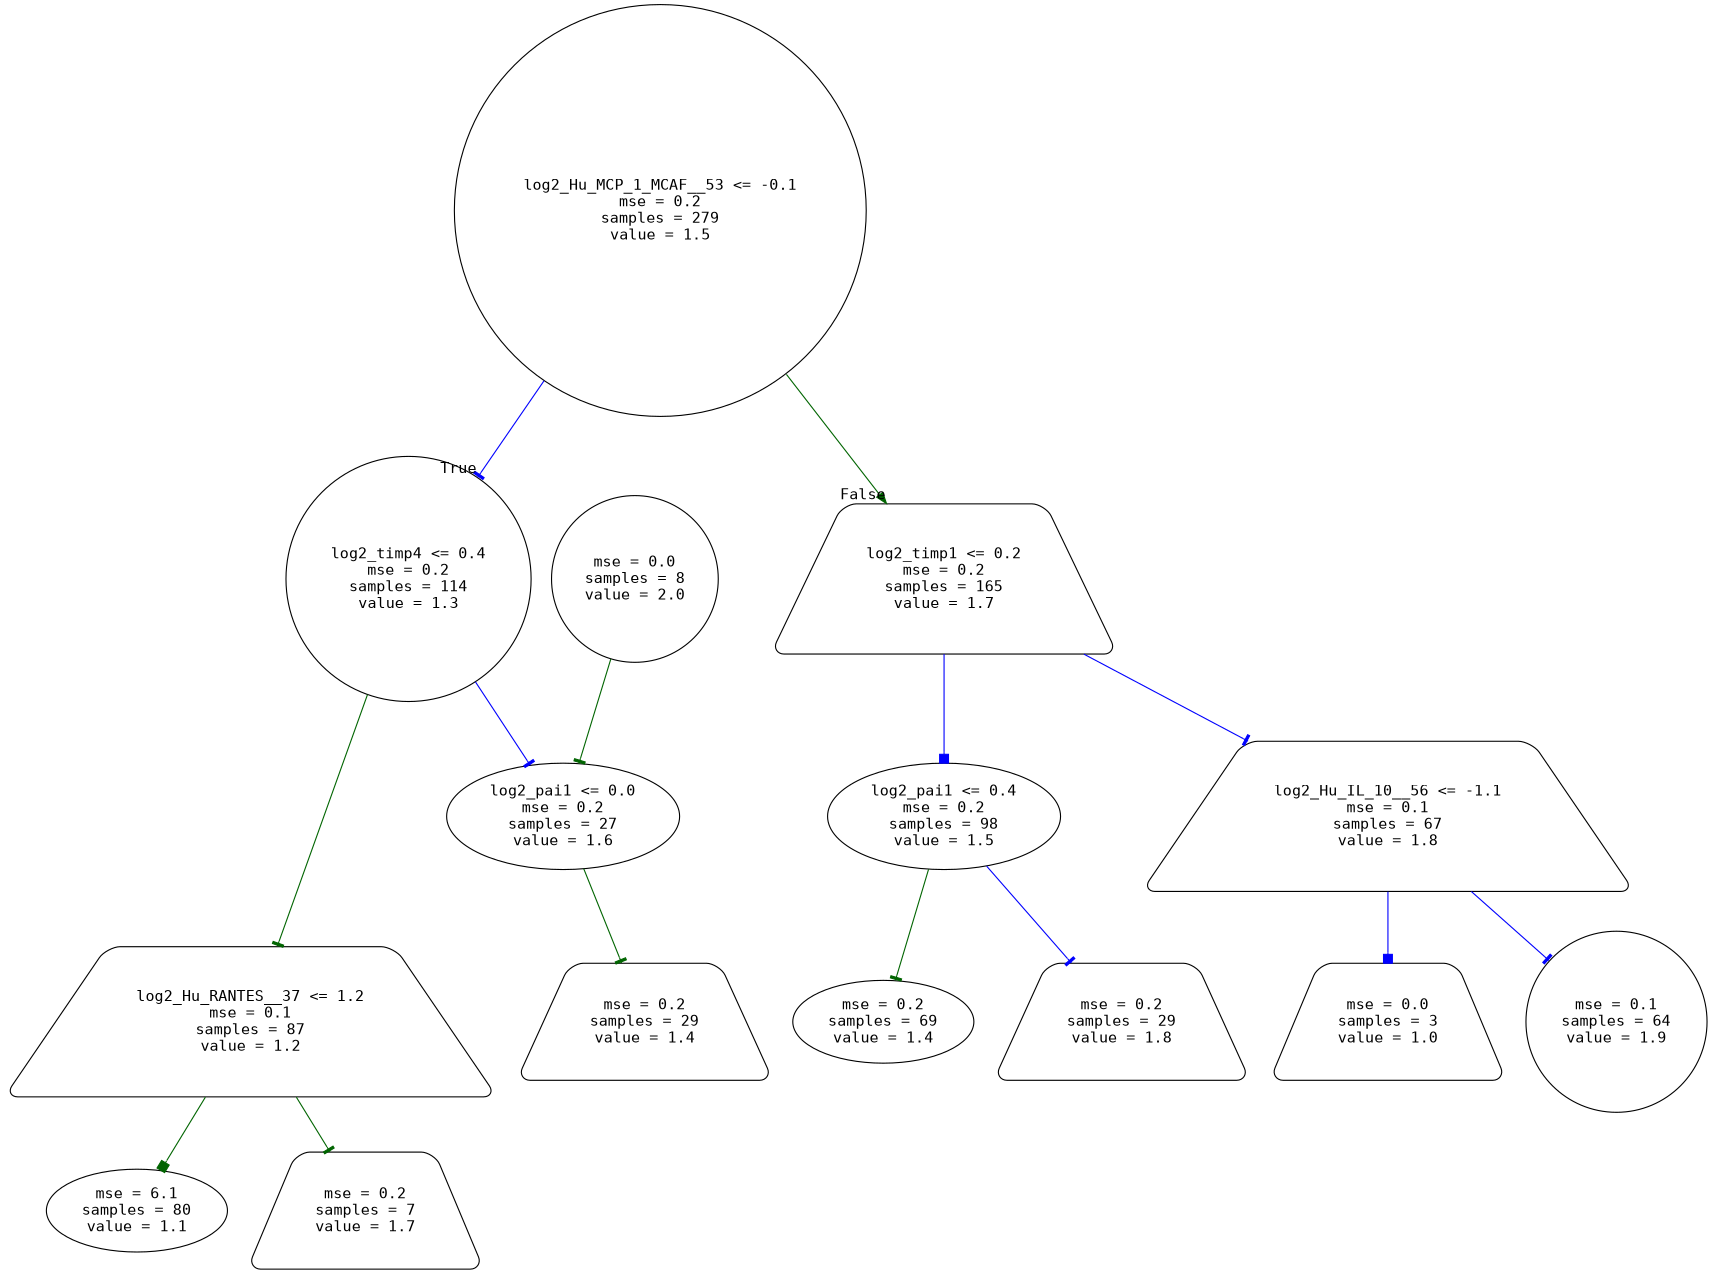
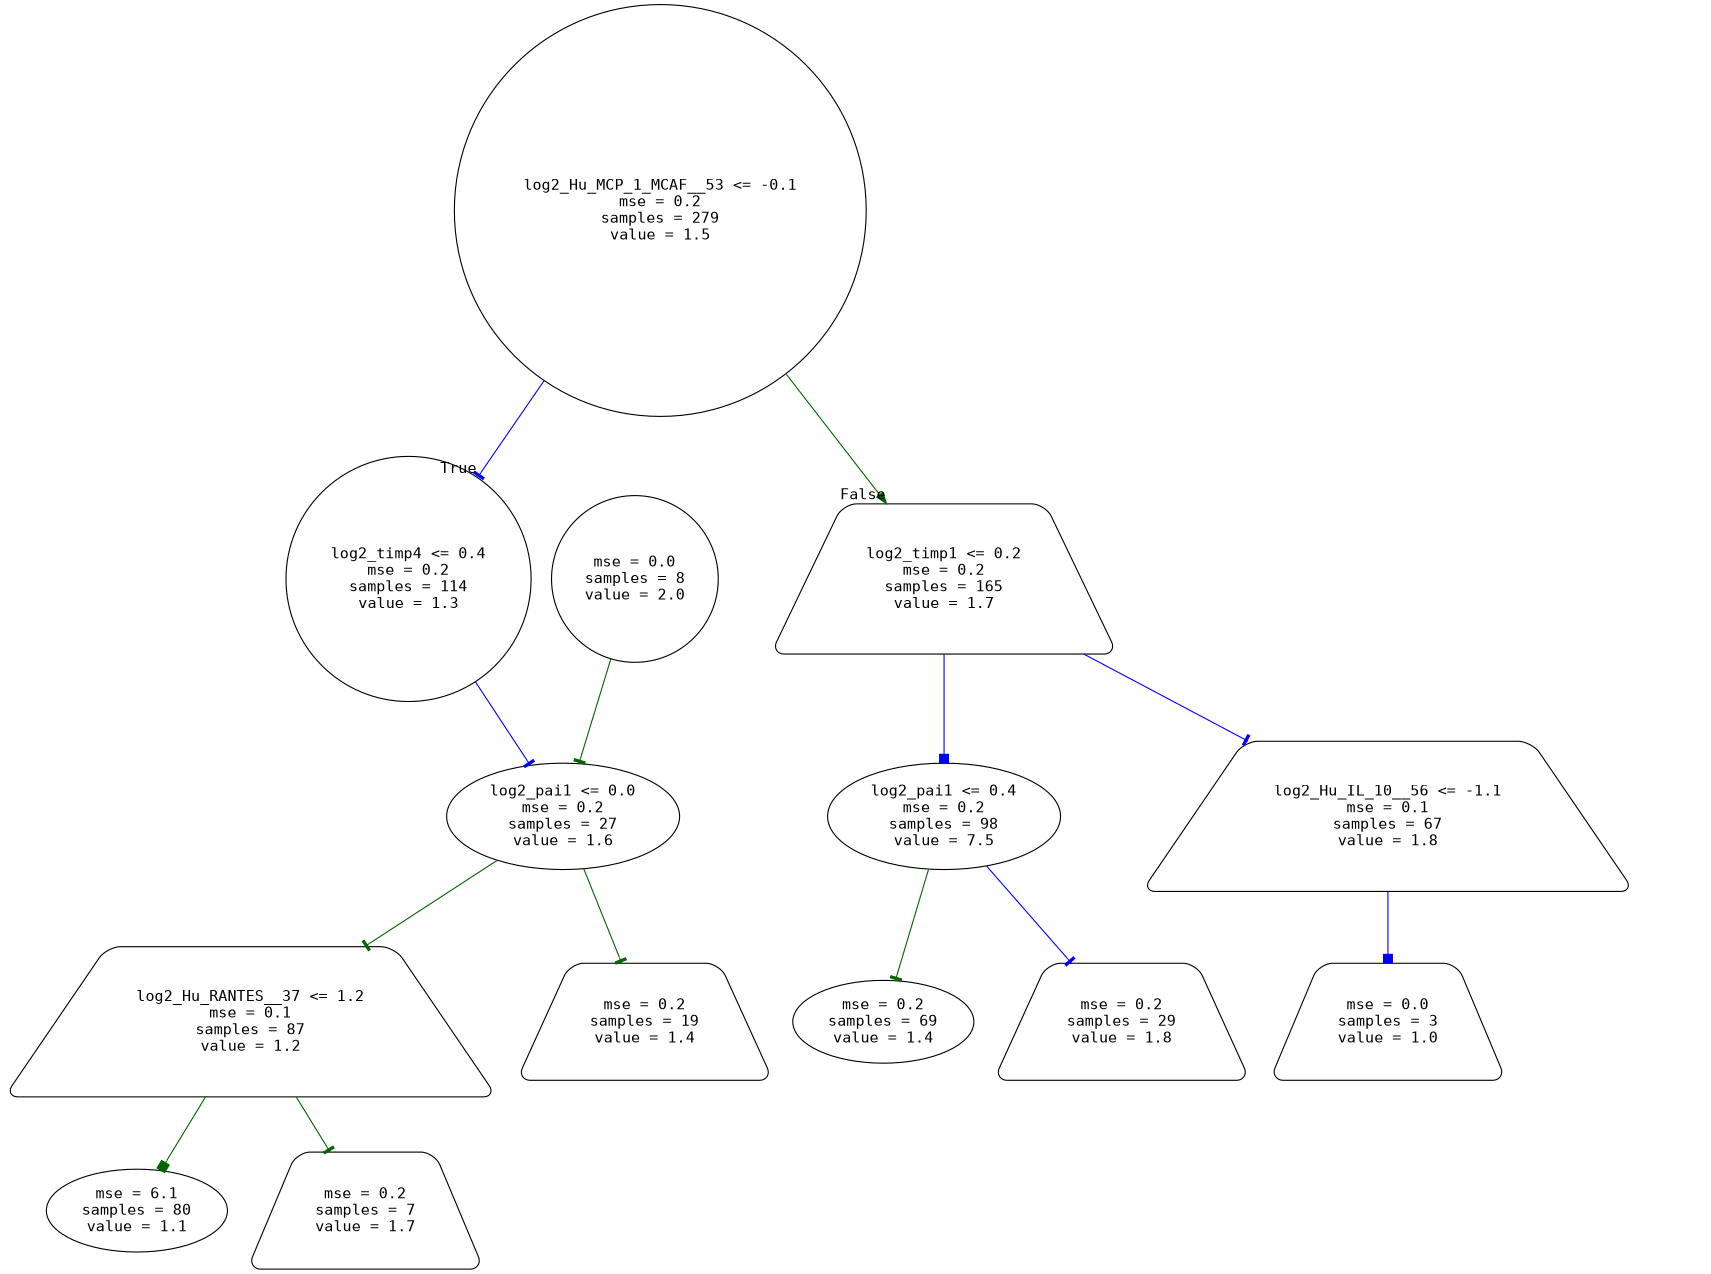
node "log2_pai1 <= 0.4 mse = 0.2 samples = 98 value = 1.5": label "log2_pai1 <= 0.4 mse = 0.2 samples = 98 value = 1.5" -> "log2_pai1 <= 0.4 mse = 0.2 samples = 98 value = 7.5"
edge "log2_timp4 <= 0.4 mse = 0.2 samples = 114 value = 1.3" -> "log2_Hu_RANTES__37 <= 1.2 mse = 0.1 samples = 87 value = 1.2": now "log2_pai1 <= 0.0 mse = 0.2 samples = 27 value = 1.6" -> "log2_Hu_RANTES__37 <= 1.2 mse = 0.1 samples = 87 value = 1.2"
node "mse = 0.2 samples = 29 value = 1.4": label "mse = 0.2 samples = 29 value = 1.4" -> "mse = 0.2 samples = 19 value = 1.4"
node "mse = 0.1 samples = 64 value = 1.9": removed
